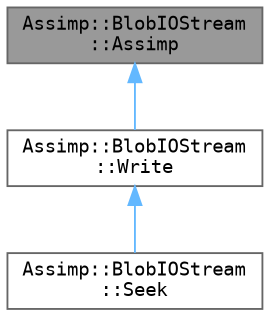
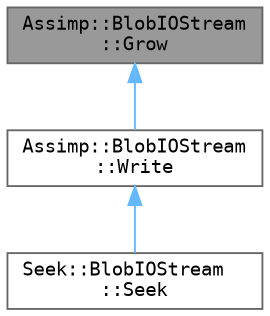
node "Assimp::BlobIOStream ::Assimp": label "Assimp::BlobIOStream ::Assimp" -> "Assimp::BlobIOStream ::Grow"
node "Assimp::BlobIOStream ::Seek": label "Assimp::BlobIOStream ::Seek" -> "Seek::BlobIOStream ::Seek"
